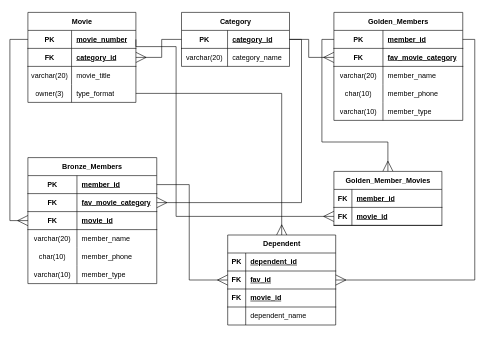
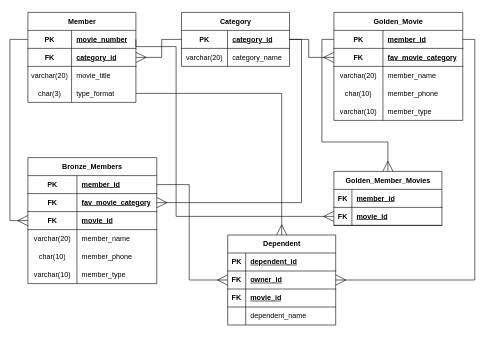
node "Movie": label "Movie" -> "Member"
node "Golden_Members": label "Golden_Members" -> "Golden_Movie"
node "owner(3)": label "owner(3)" -> "char(3)"
node "fav_id": label "fav_id" -> "owner_id"
